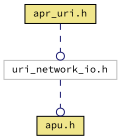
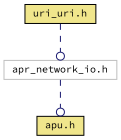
node "apr_uri.h": label "apr_uri.h" -> "uri_uri.h"
node "uri_network_io.h": label "uri_network_io.h" -> "apr_network_io.h"
